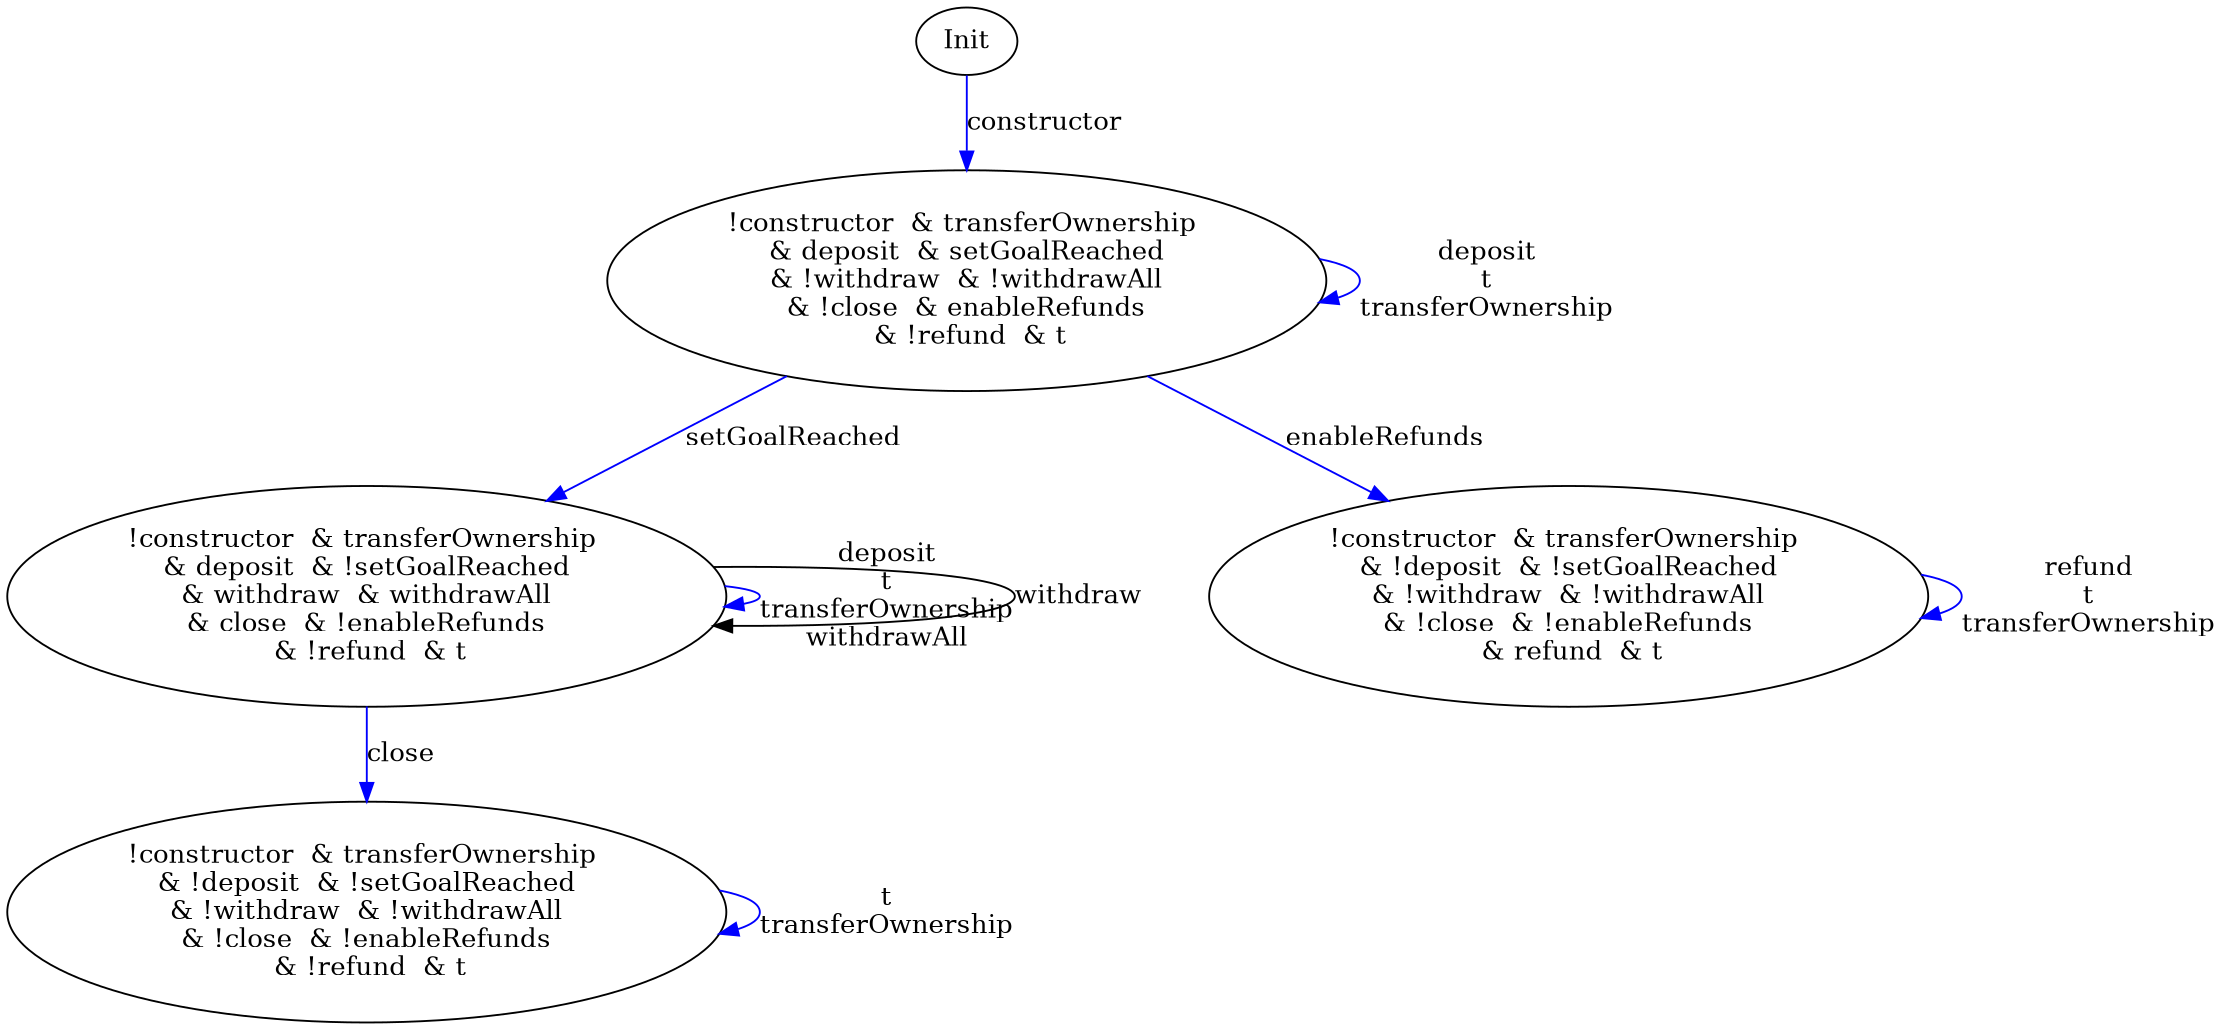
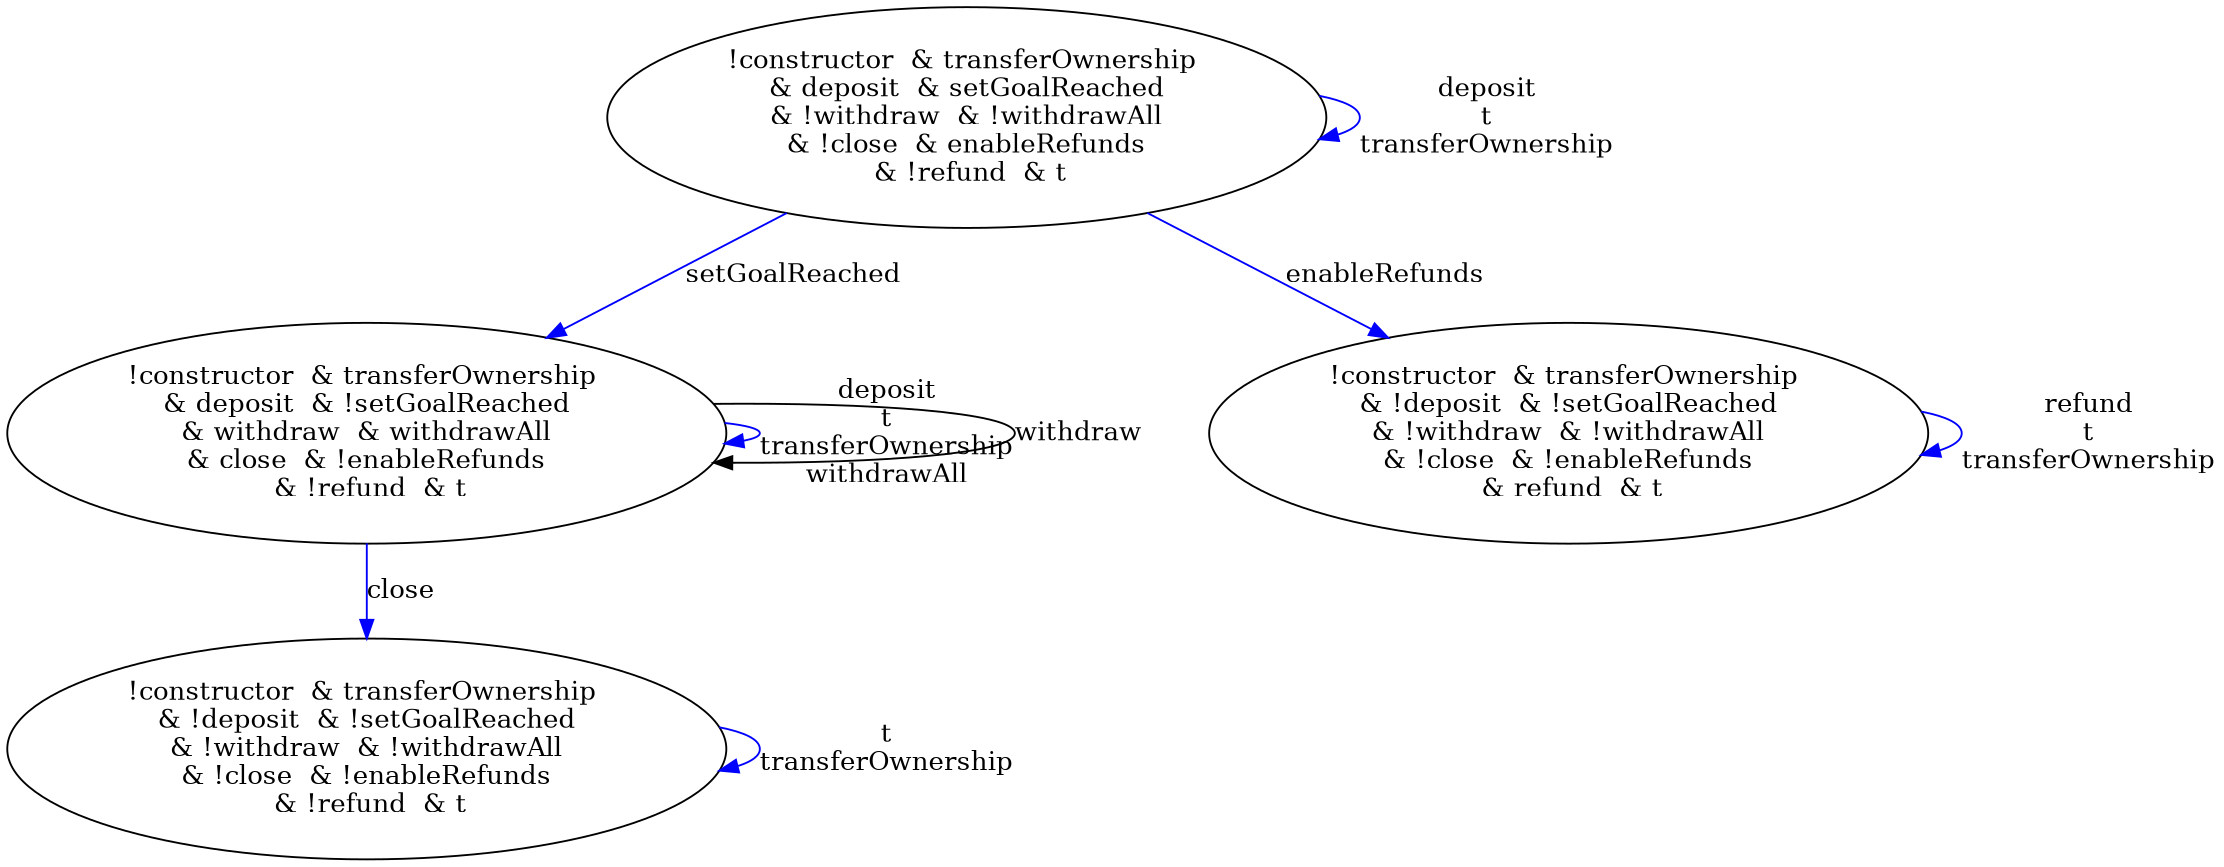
node "Init": removed
